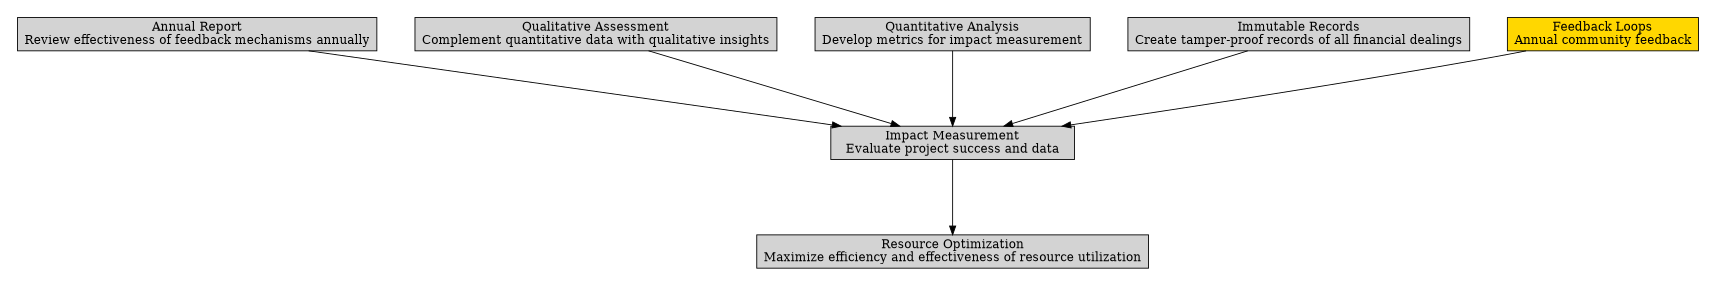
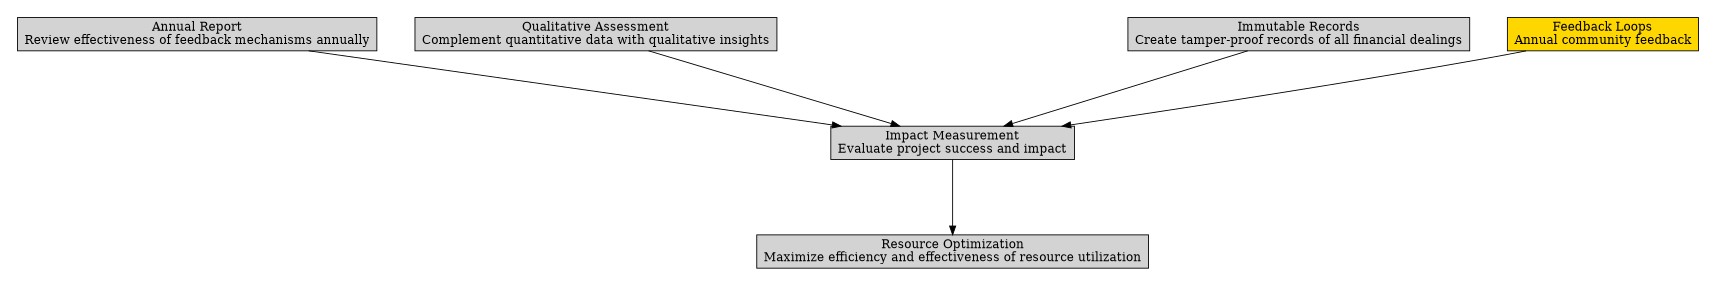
node "Quantitative Analysis Develop metrics for impact measurement": removed
node "Impact Measurement Evaluate project success and data": label "Impact Measurement Evaluate project success and data" -> "Impact Measurement Evaluate project success and impact"
